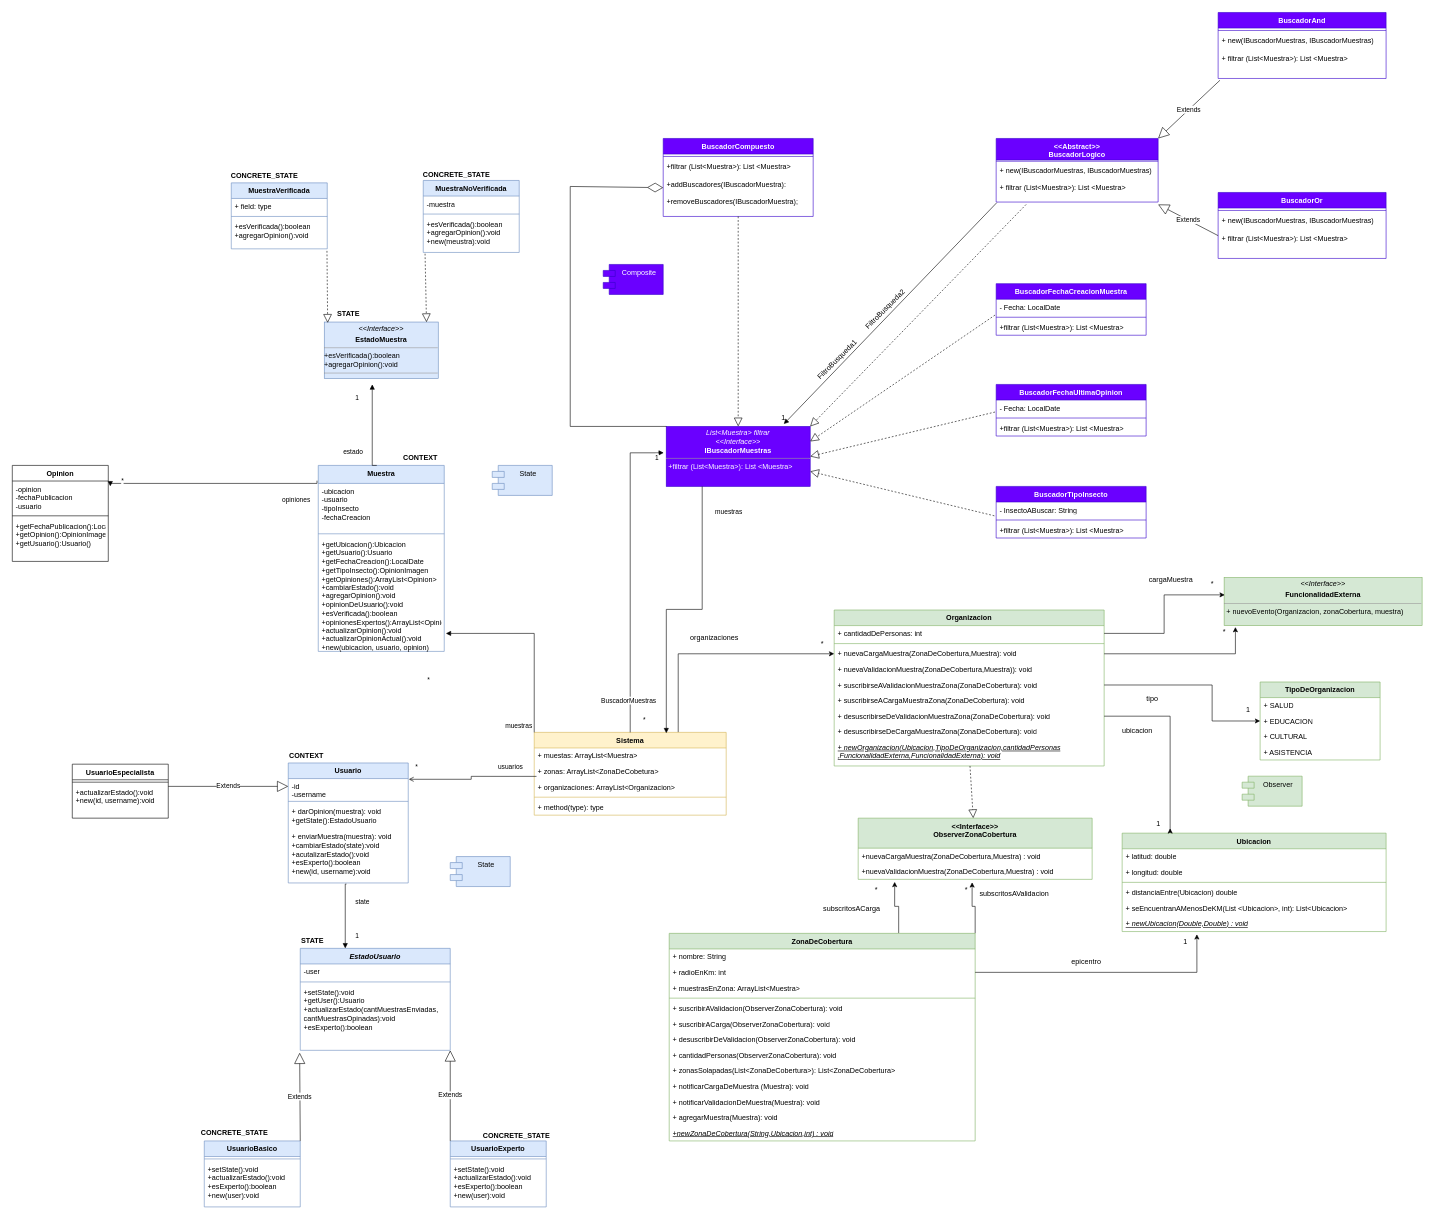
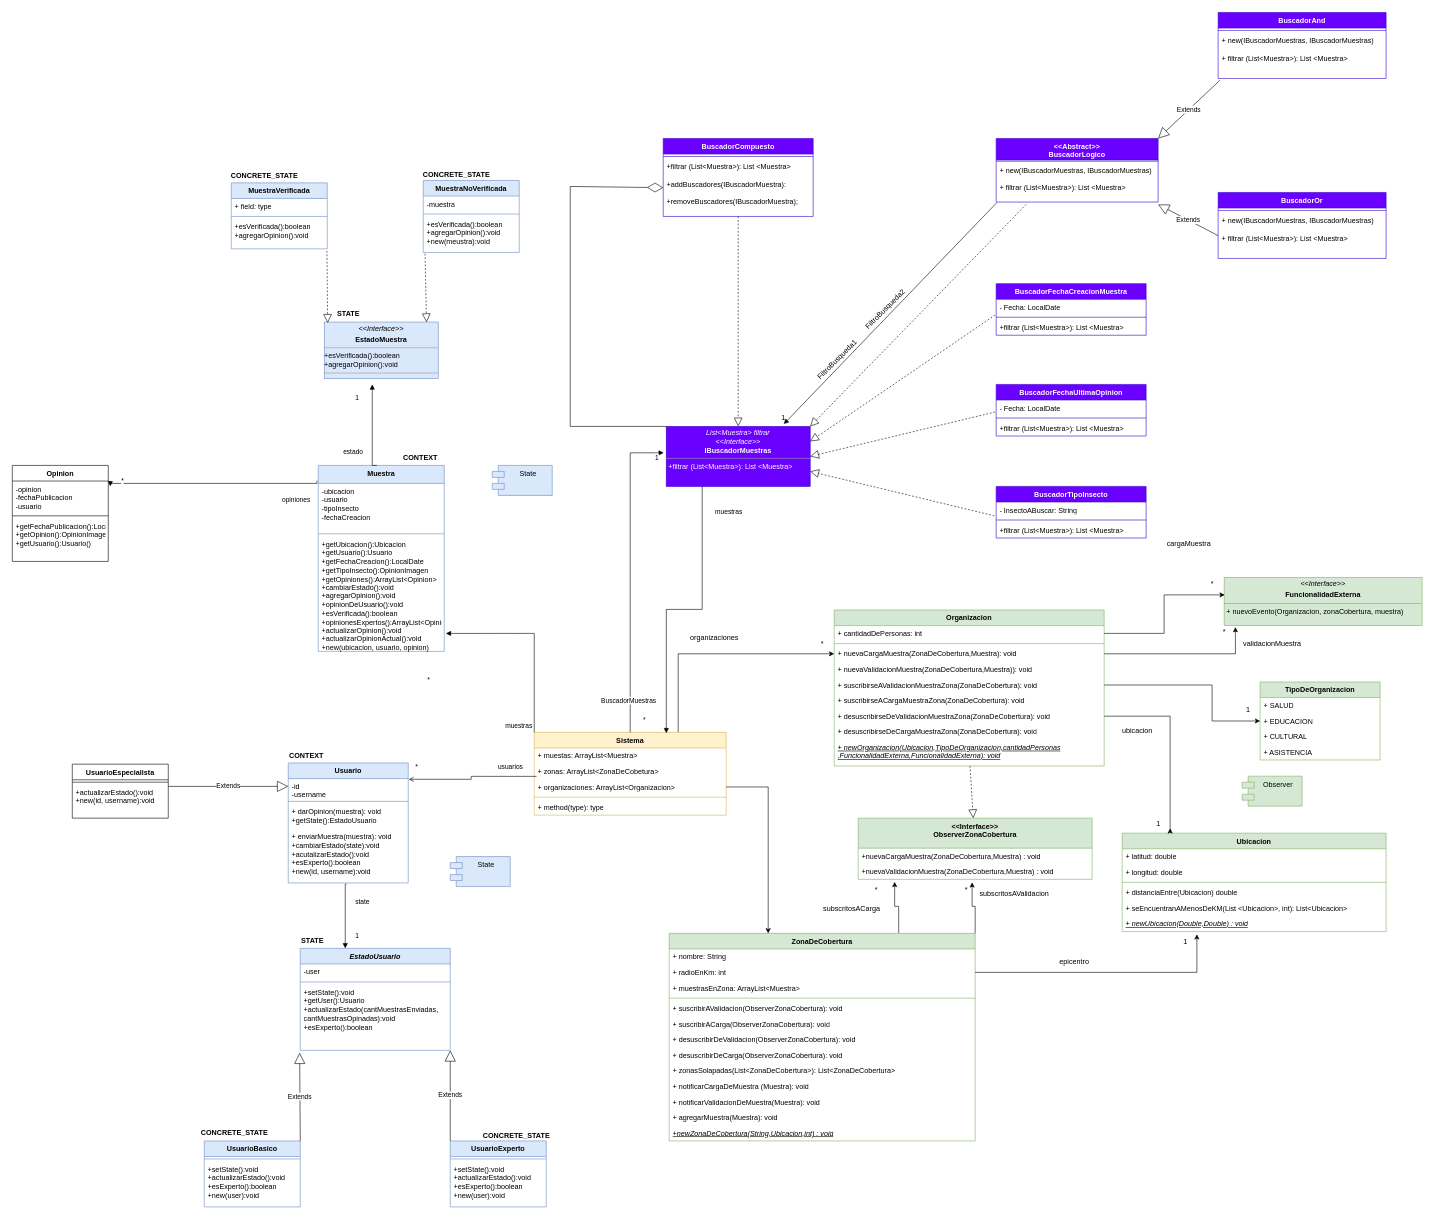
node "Composite": removed
node "cargaMuestra": moved (1171, 579) -> (1189, 543)
node "validacionMuestra": added
node "tipo": removed
edge "+ organizaciones: ArrayList<Organizacion>" -> "ZonaDeCobertura": added
node "epicentro": moved (1086, 962) -> (1074, 962)
node "+ cantidadPersonas(ObserverZonaCobertura): void": label "+ cantidadPersonas(ObserverZonaCobertura): void" -> "+ desuscribirDeCarga(ObserverZonaCobertura): void"
